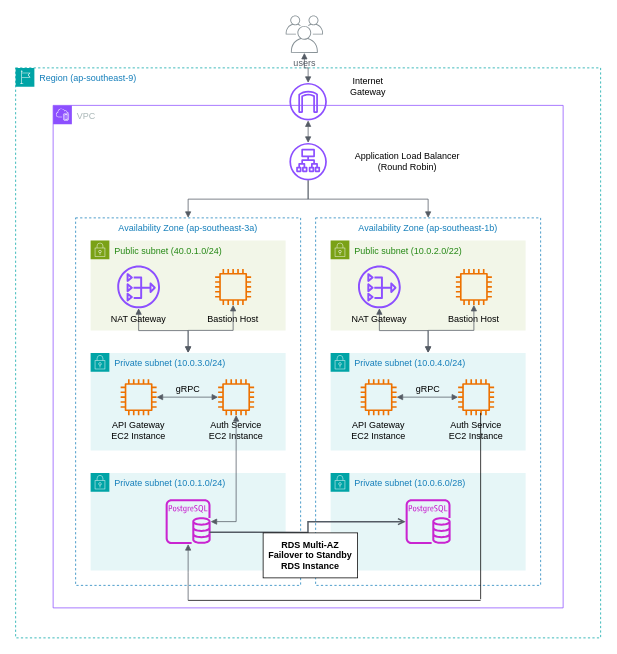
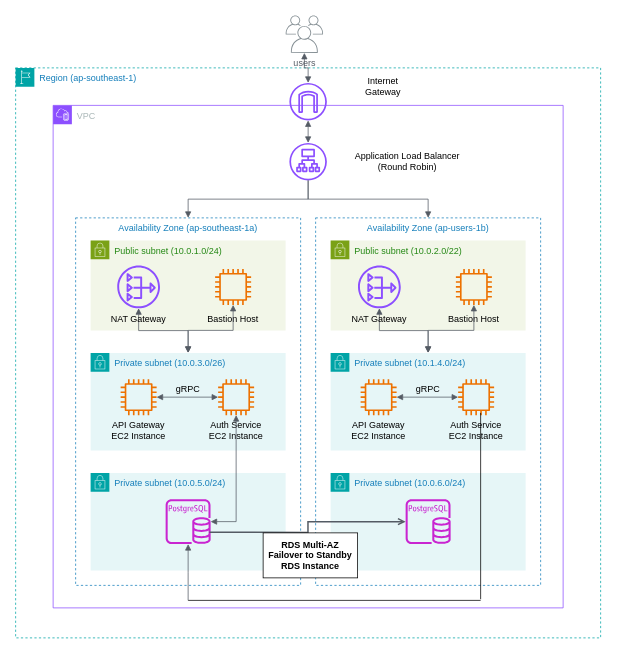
node "Region (ap-southeast-9)": label "Region (ap-southeast-9)" -> "Region (ap-southeast-1)"
node "Internet Gateway": moved (368, 87) -> (383, 87)
node "Availability Zone (ap-southeast-3a)": label "Availability Zone (ap-southeast-3a)" -> "Availability Zone (ap-southeast-1a)"
node "Availability Zone (ap-southeast-1b)": label "Availability Zone (ap-southeast-1b)" -> "Availability Zone (ap-users-1b)"
node "Public subnet (40.0.1.0/24)": label "Public subnet (40.0.1.0/24)" -> "Public subnet (10.0.1.0/24)"
node "Private subnet (10.0.3.0/24)": label "Private subnet (10.0.3.0/24)" -> "Private subnet (10.0.3.0/26)"
node "Private subnet (10.0.4.0/24)": label "Private subnet (10.0.4.0/24)" -> "Private subnet (10.1.4.0/24)"
node "Private subnet (10.0.1.0/24)": label "Private subnet (10.0.1.0/24)" -> "Private subnet (10.0.5.0/24)"
node "Private subnet (10.0.6.0/28)": label "Private subnet (10.0.6.0/28)" -> "Private subnet (10.0.6.0/24)"
